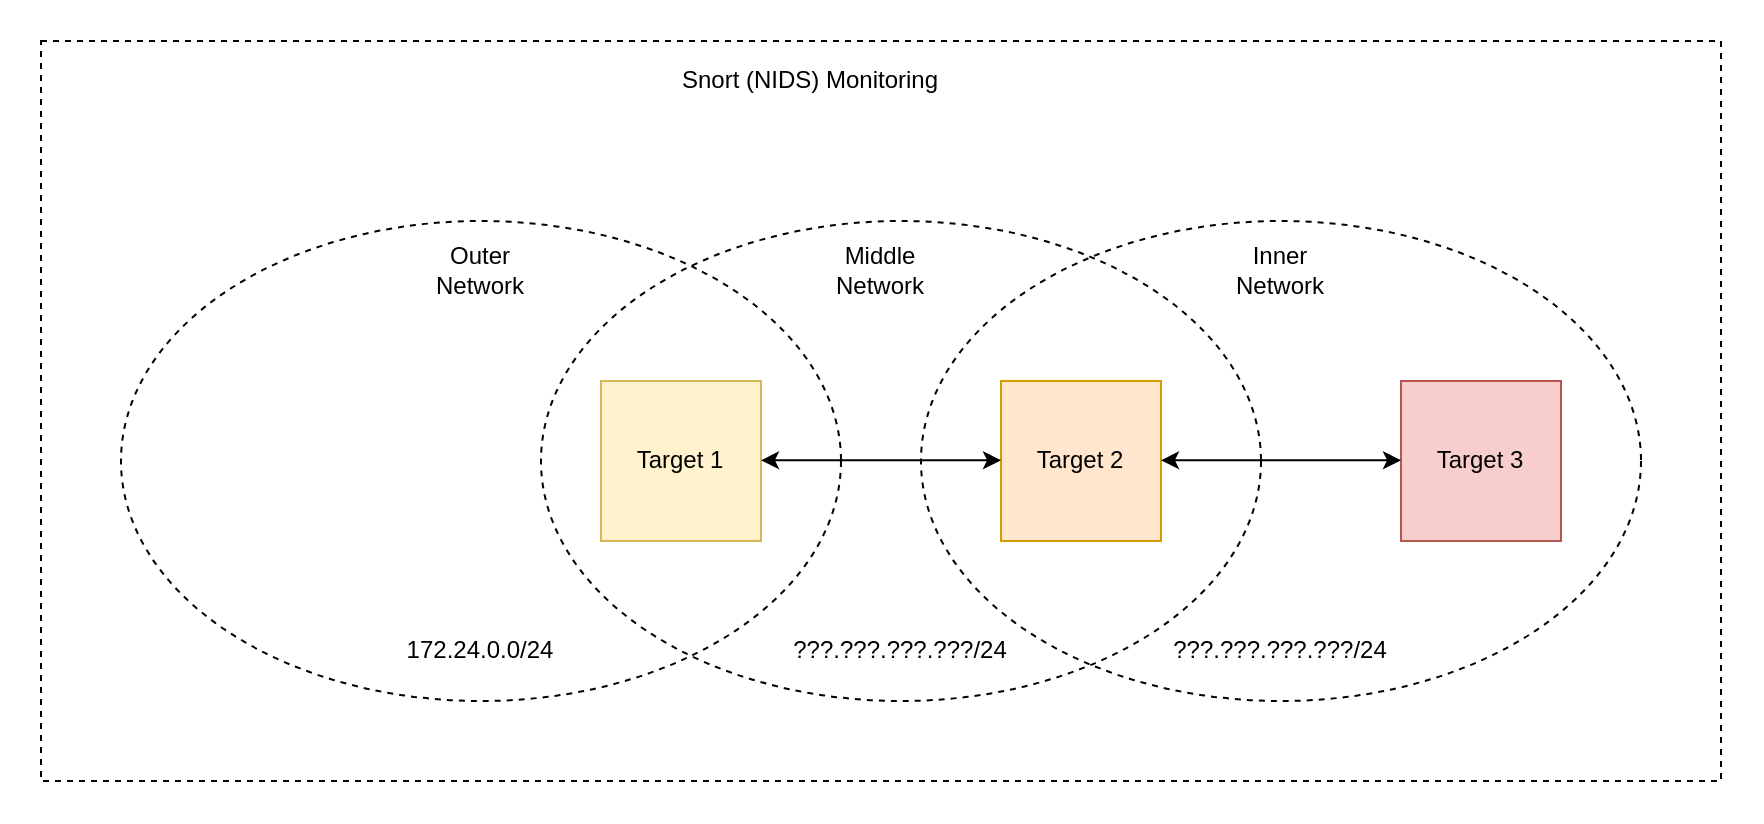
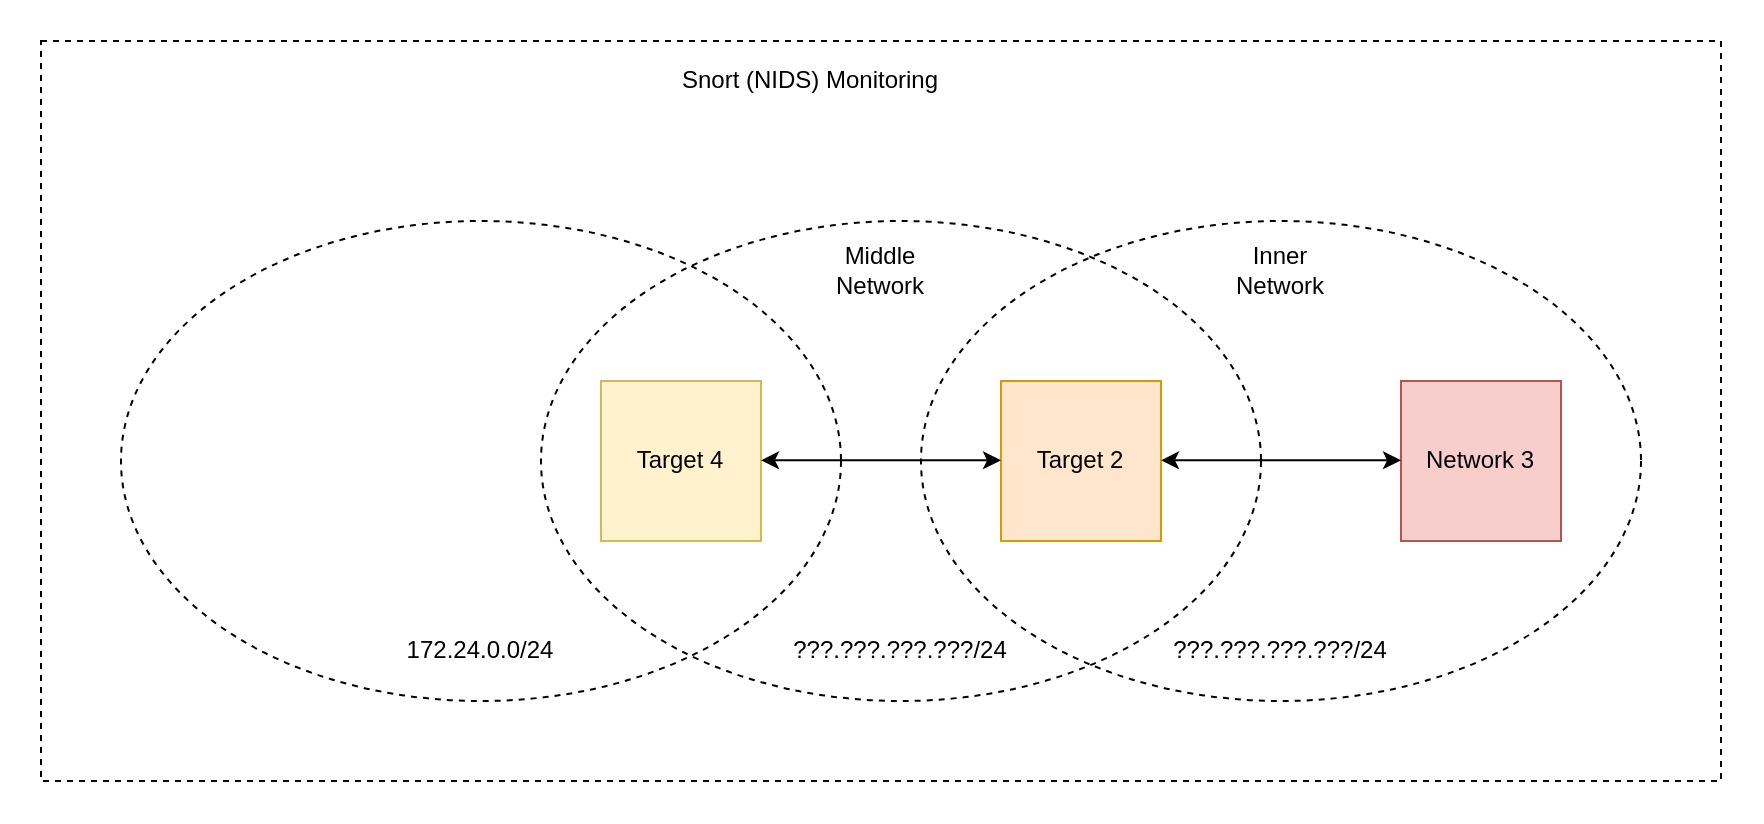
node "Outer Network": removed
node "Target 1": label "Target 1" -> "Target 4"
node "Target 3": label "Target 3" -> "Network 3"
